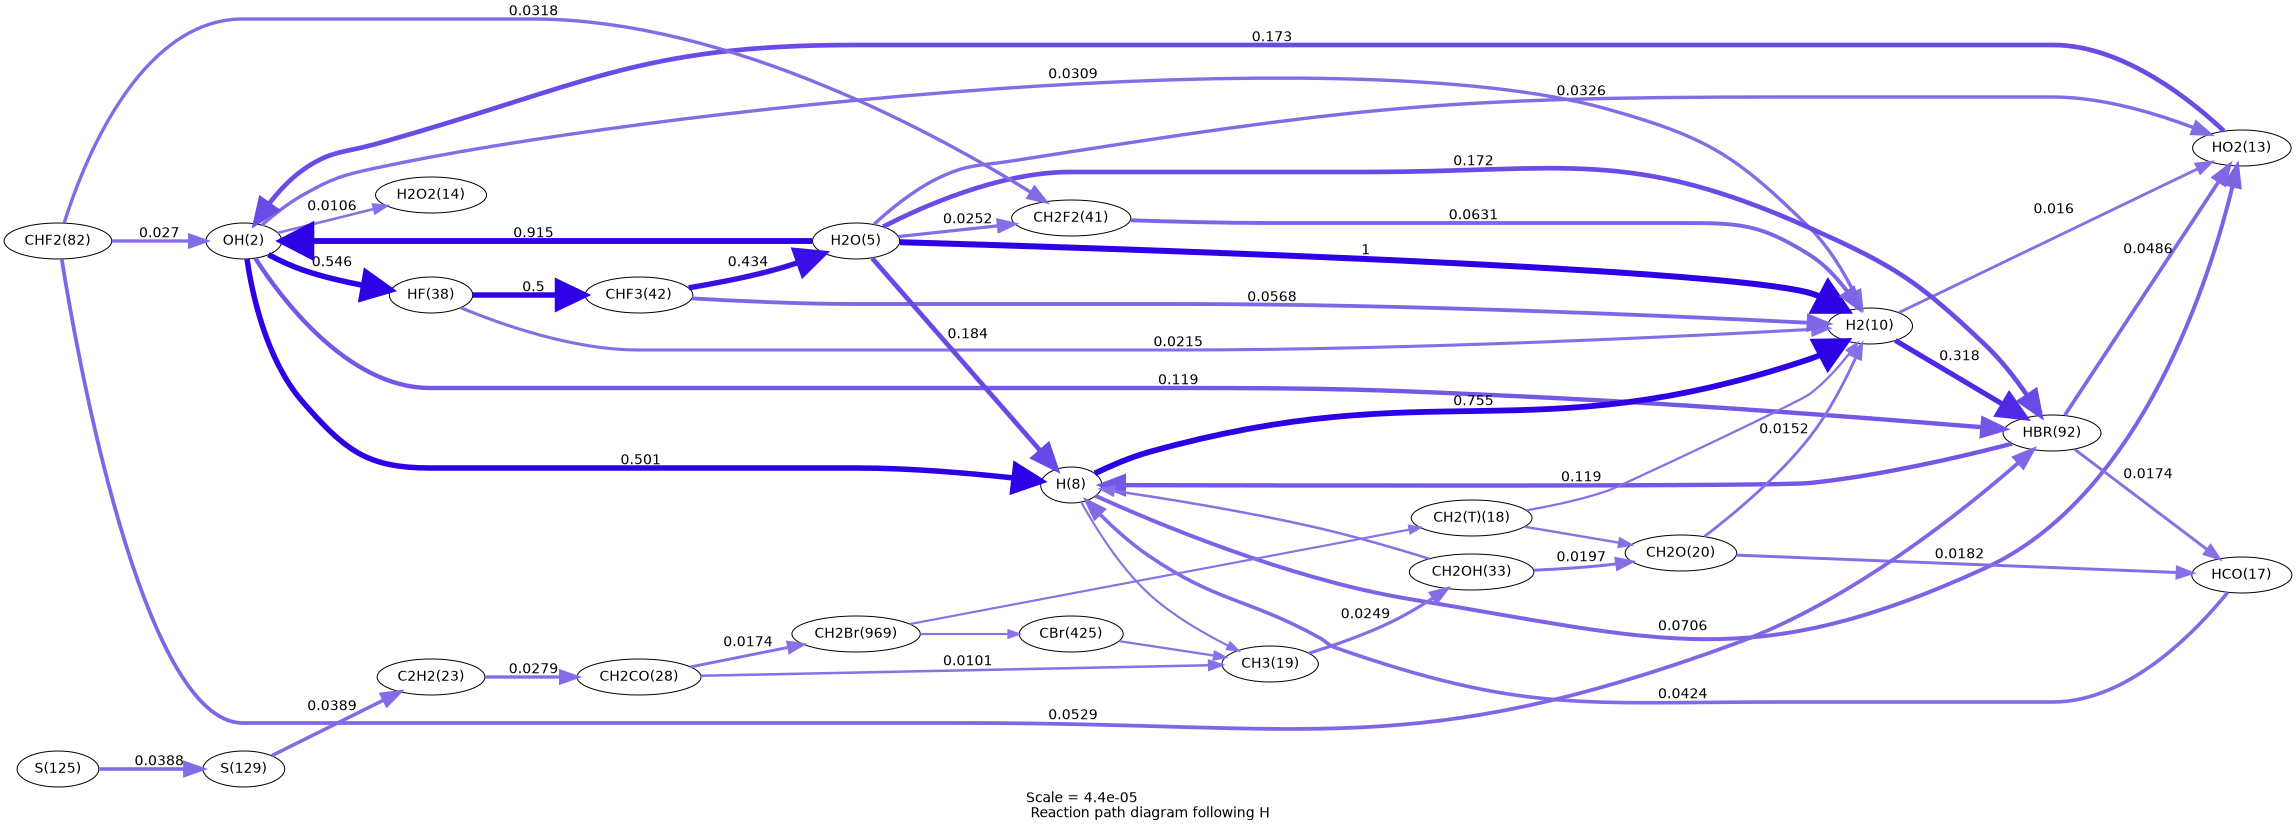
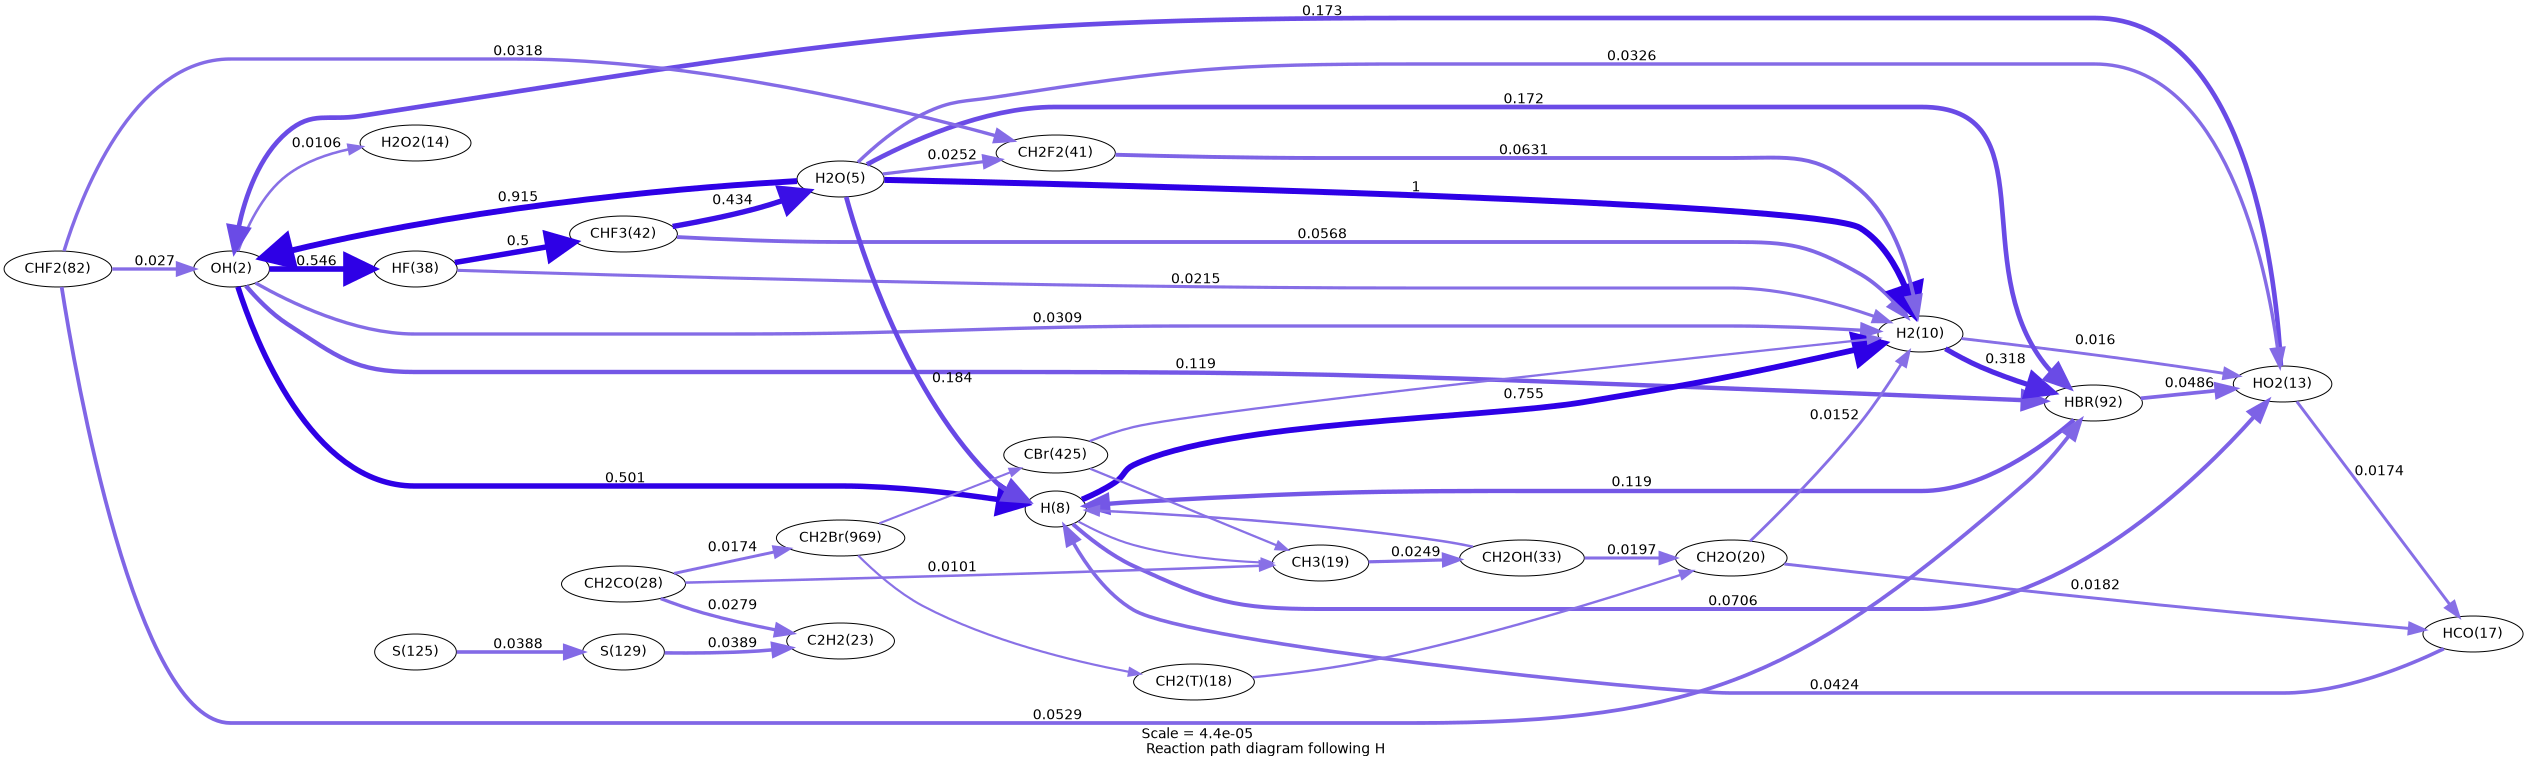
edge "CH2(T)(18)" -> "H2(10)": now "CBr(425)" -> "H2(10)"
edge "HBR(92)" -> "HCO(17)": now "HO2(13)" -> "HCO(17)"
edge "C2H2(23)" -> "CH2CO(28)": reversed
